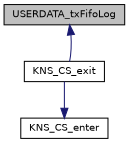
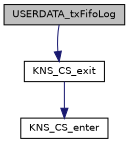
edge "KNS_CS_exit" -> "USERDATA_txFifoLog": reversed
